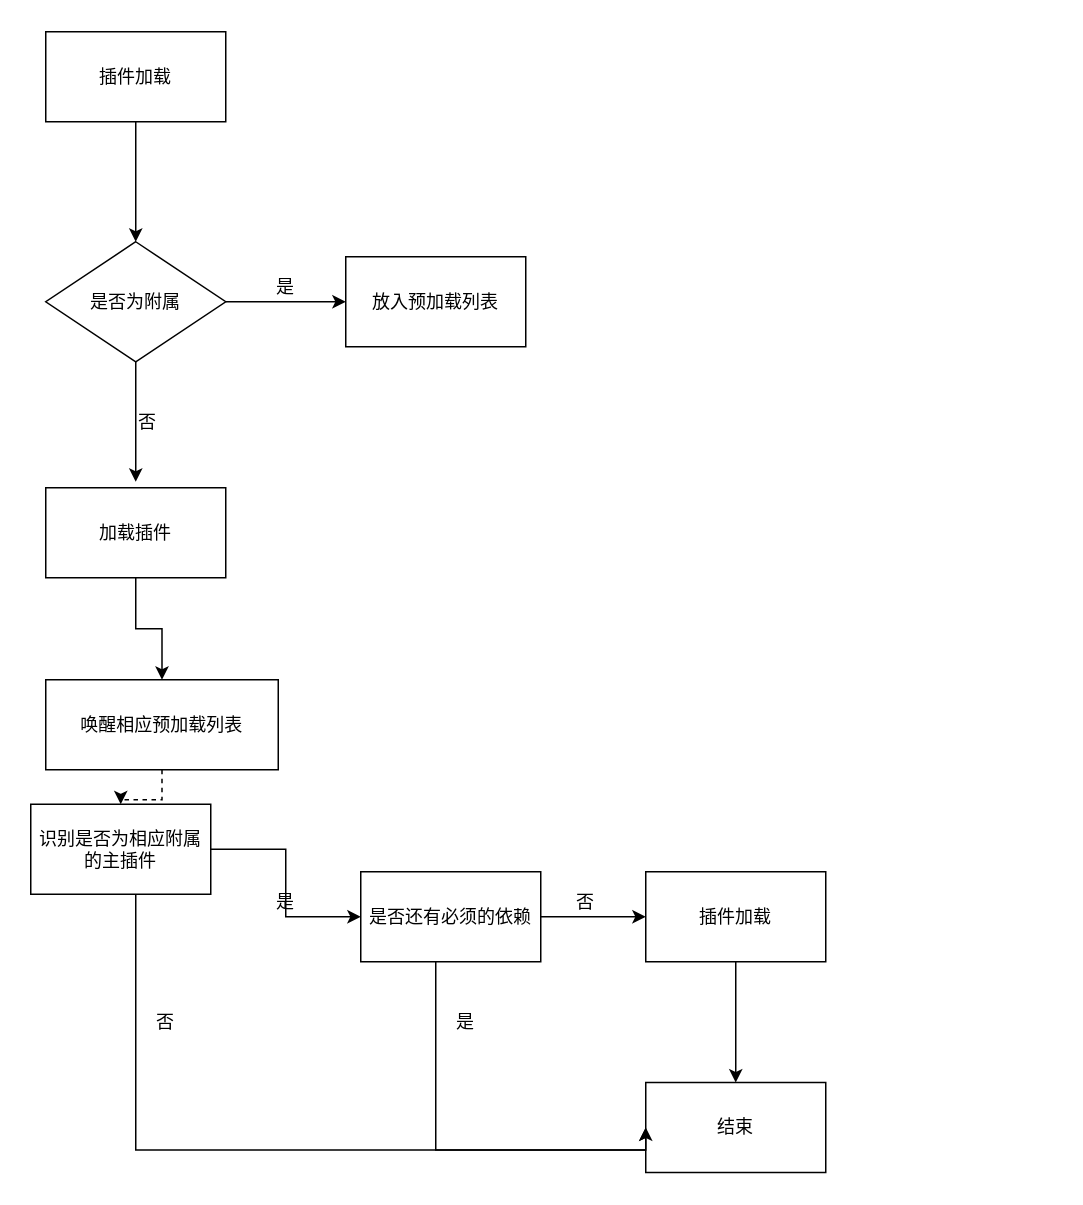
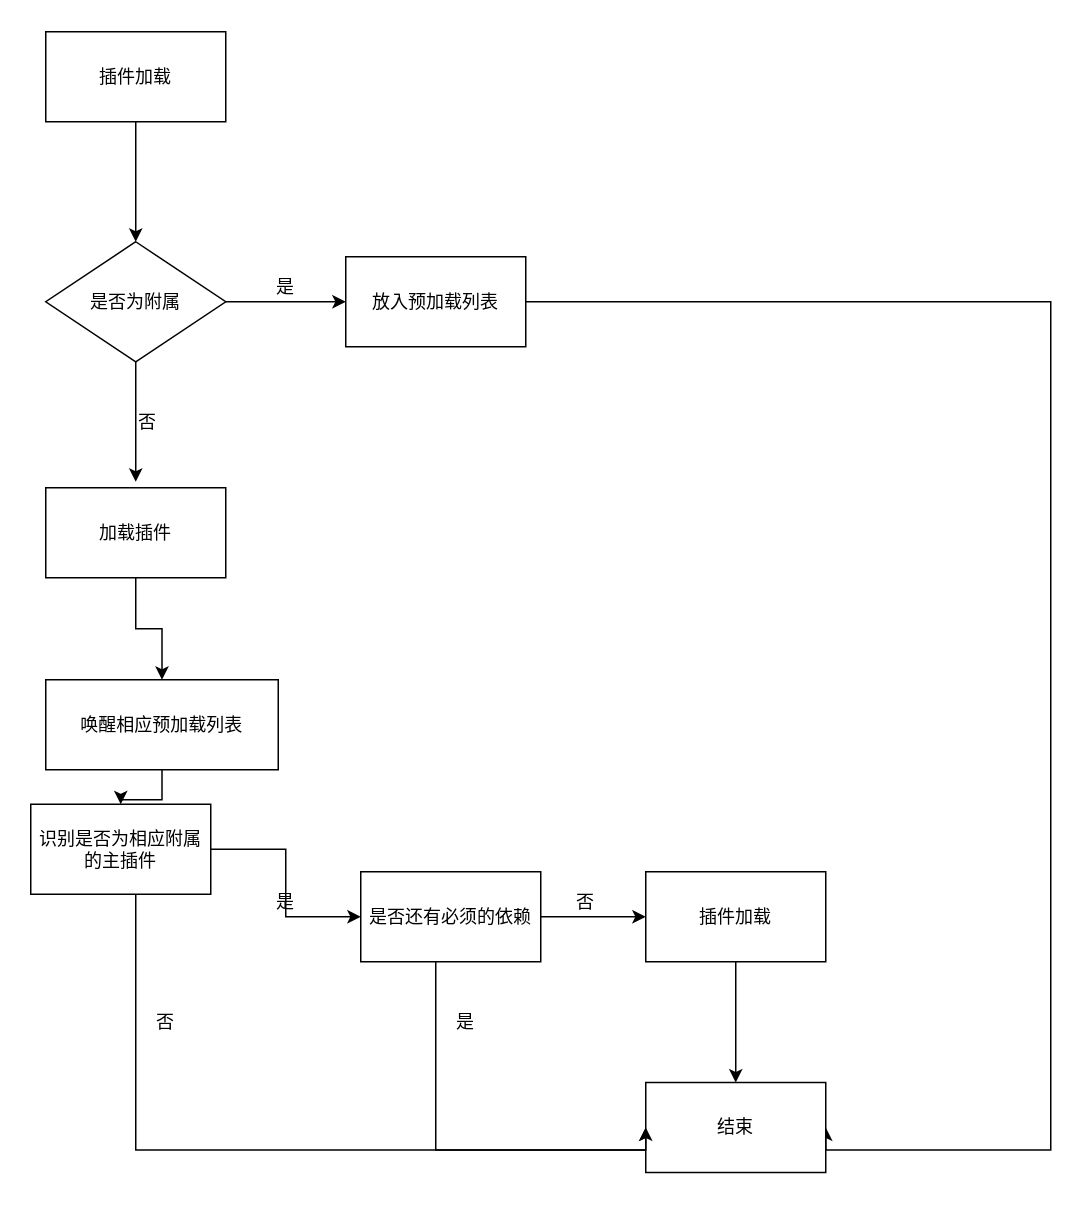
edge "放入预加载列表" -> "结束": added
edge "唤醒相应预加载列表" -> "识别是否为相应附属的主插件": style dashed -> solid
